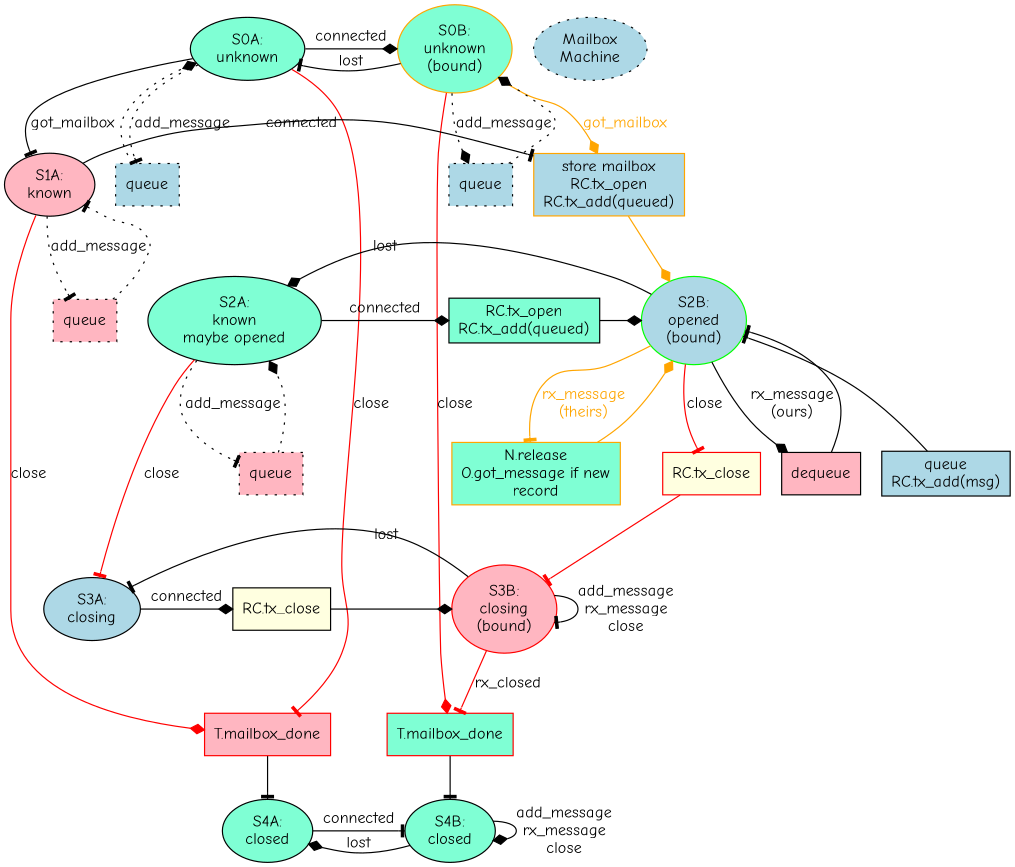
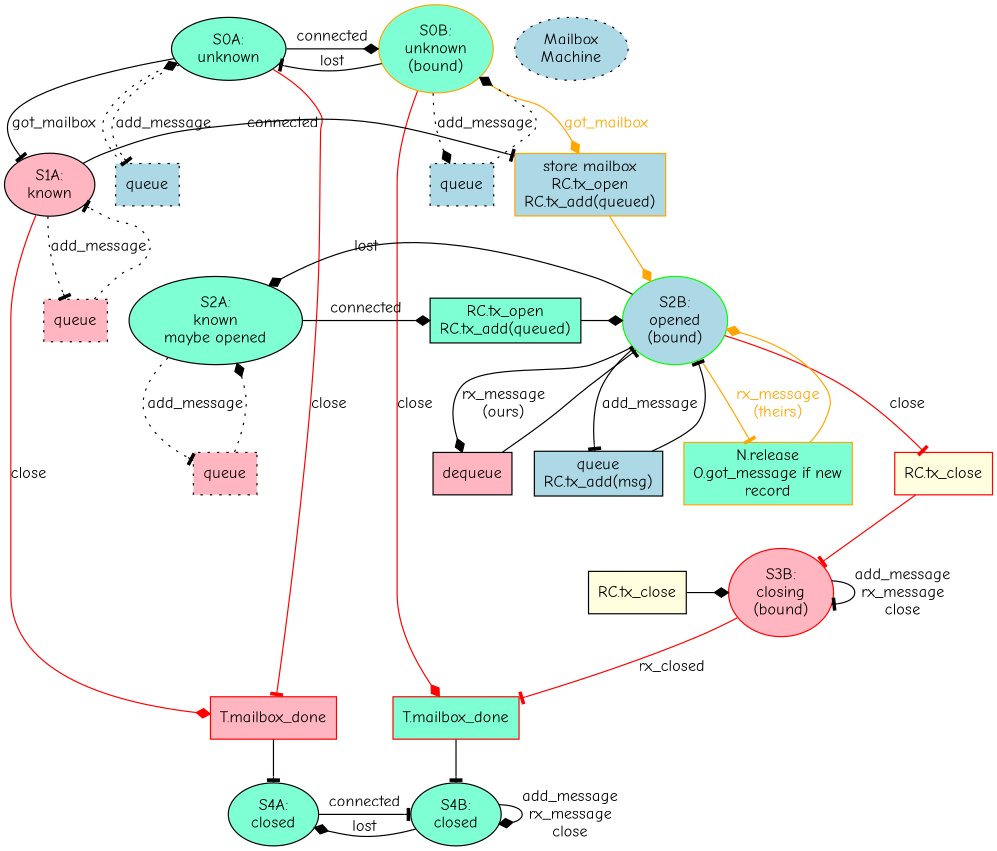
edge "S2B: opened (bound)" -> "queue RC.tx_add(msg)": added, label "add_message"
node "S3A: closing": removed
